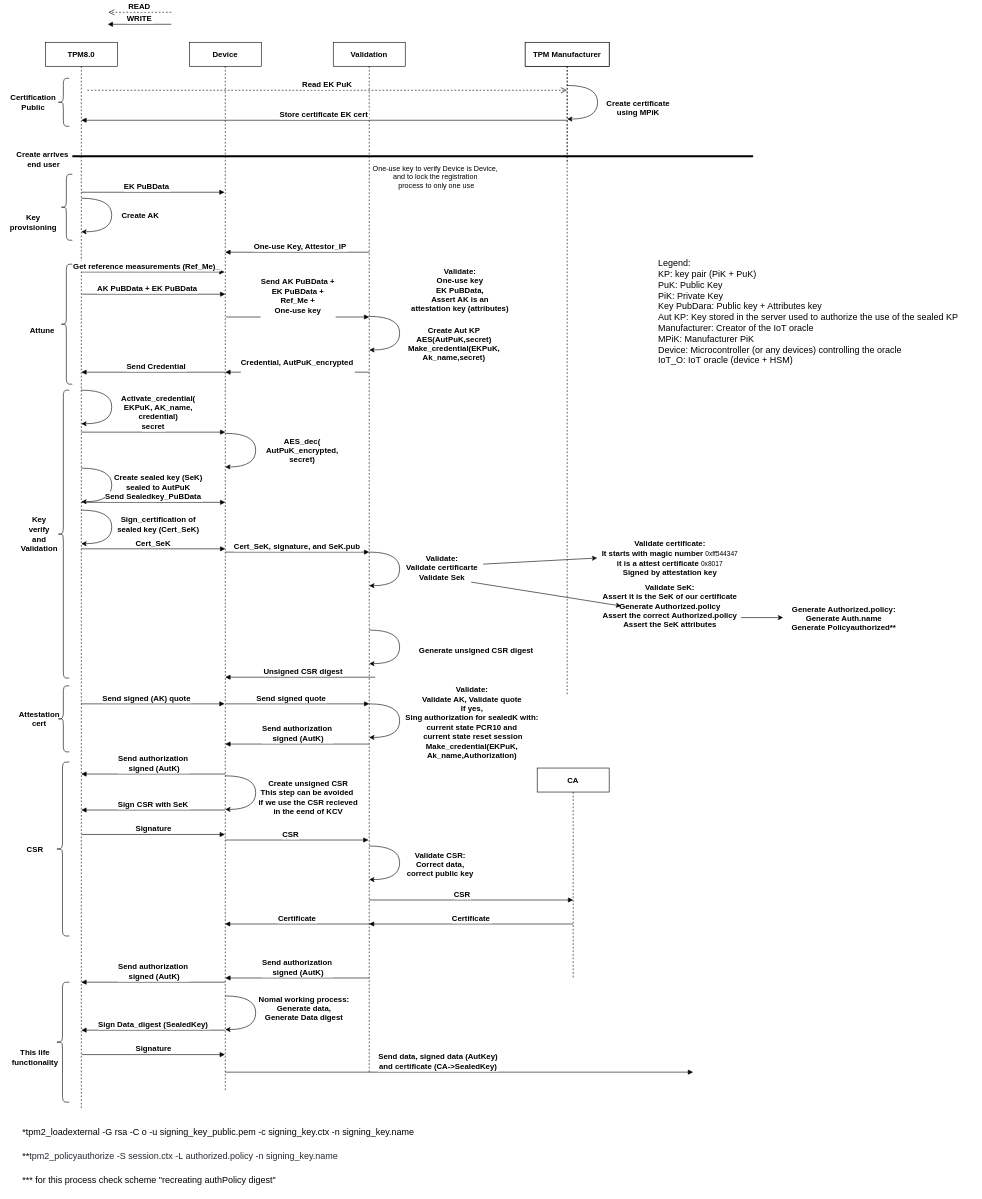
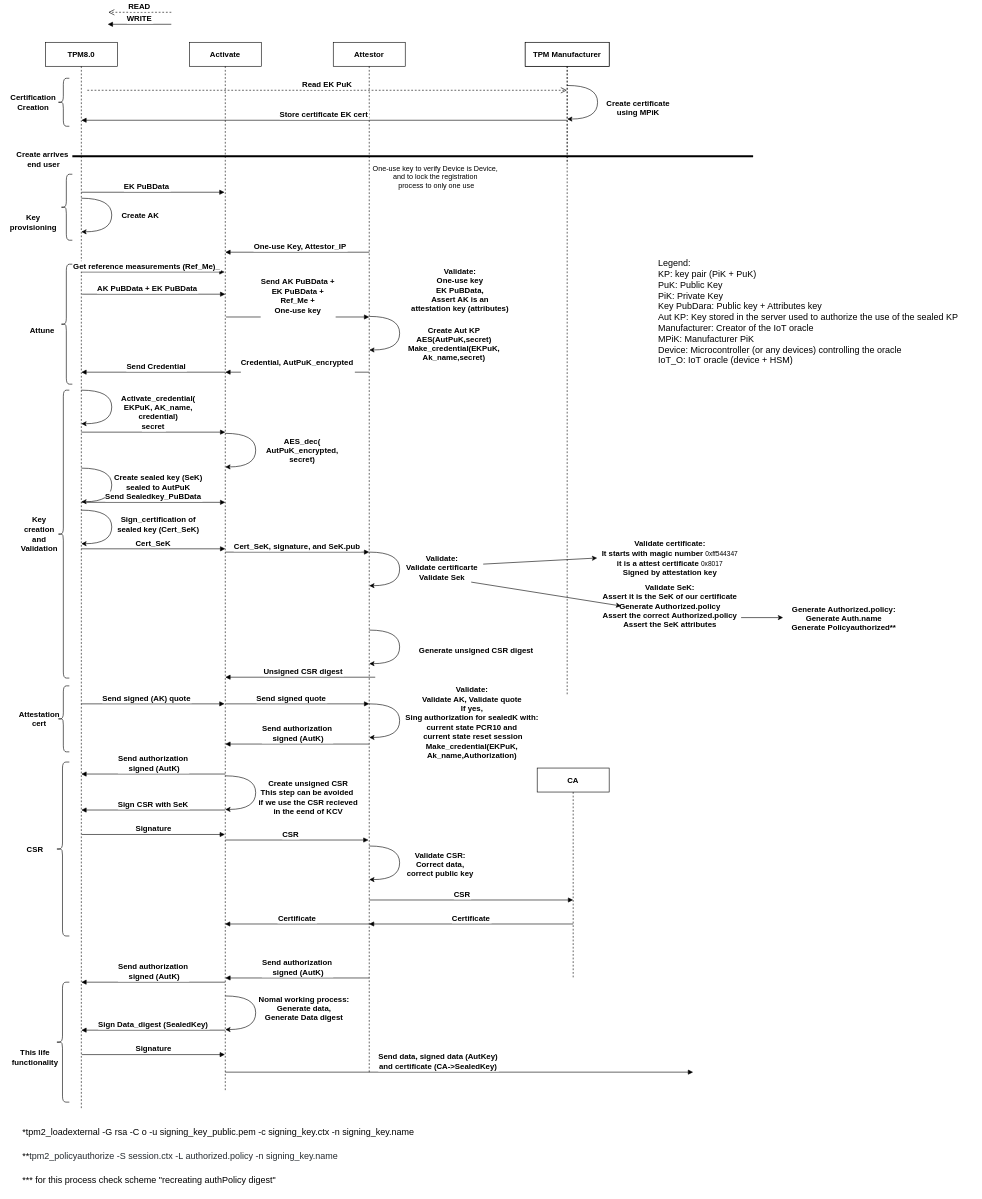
node "Device": label "Device" -> "Activate"
node "Validation": label "Validation" -> "Attestor"
node "Certification Public": label "Certification Public" -> "Certification Creation"
node "Key verify and Validation": label "Key verify and Validation" -> "Key creation and Validation"
